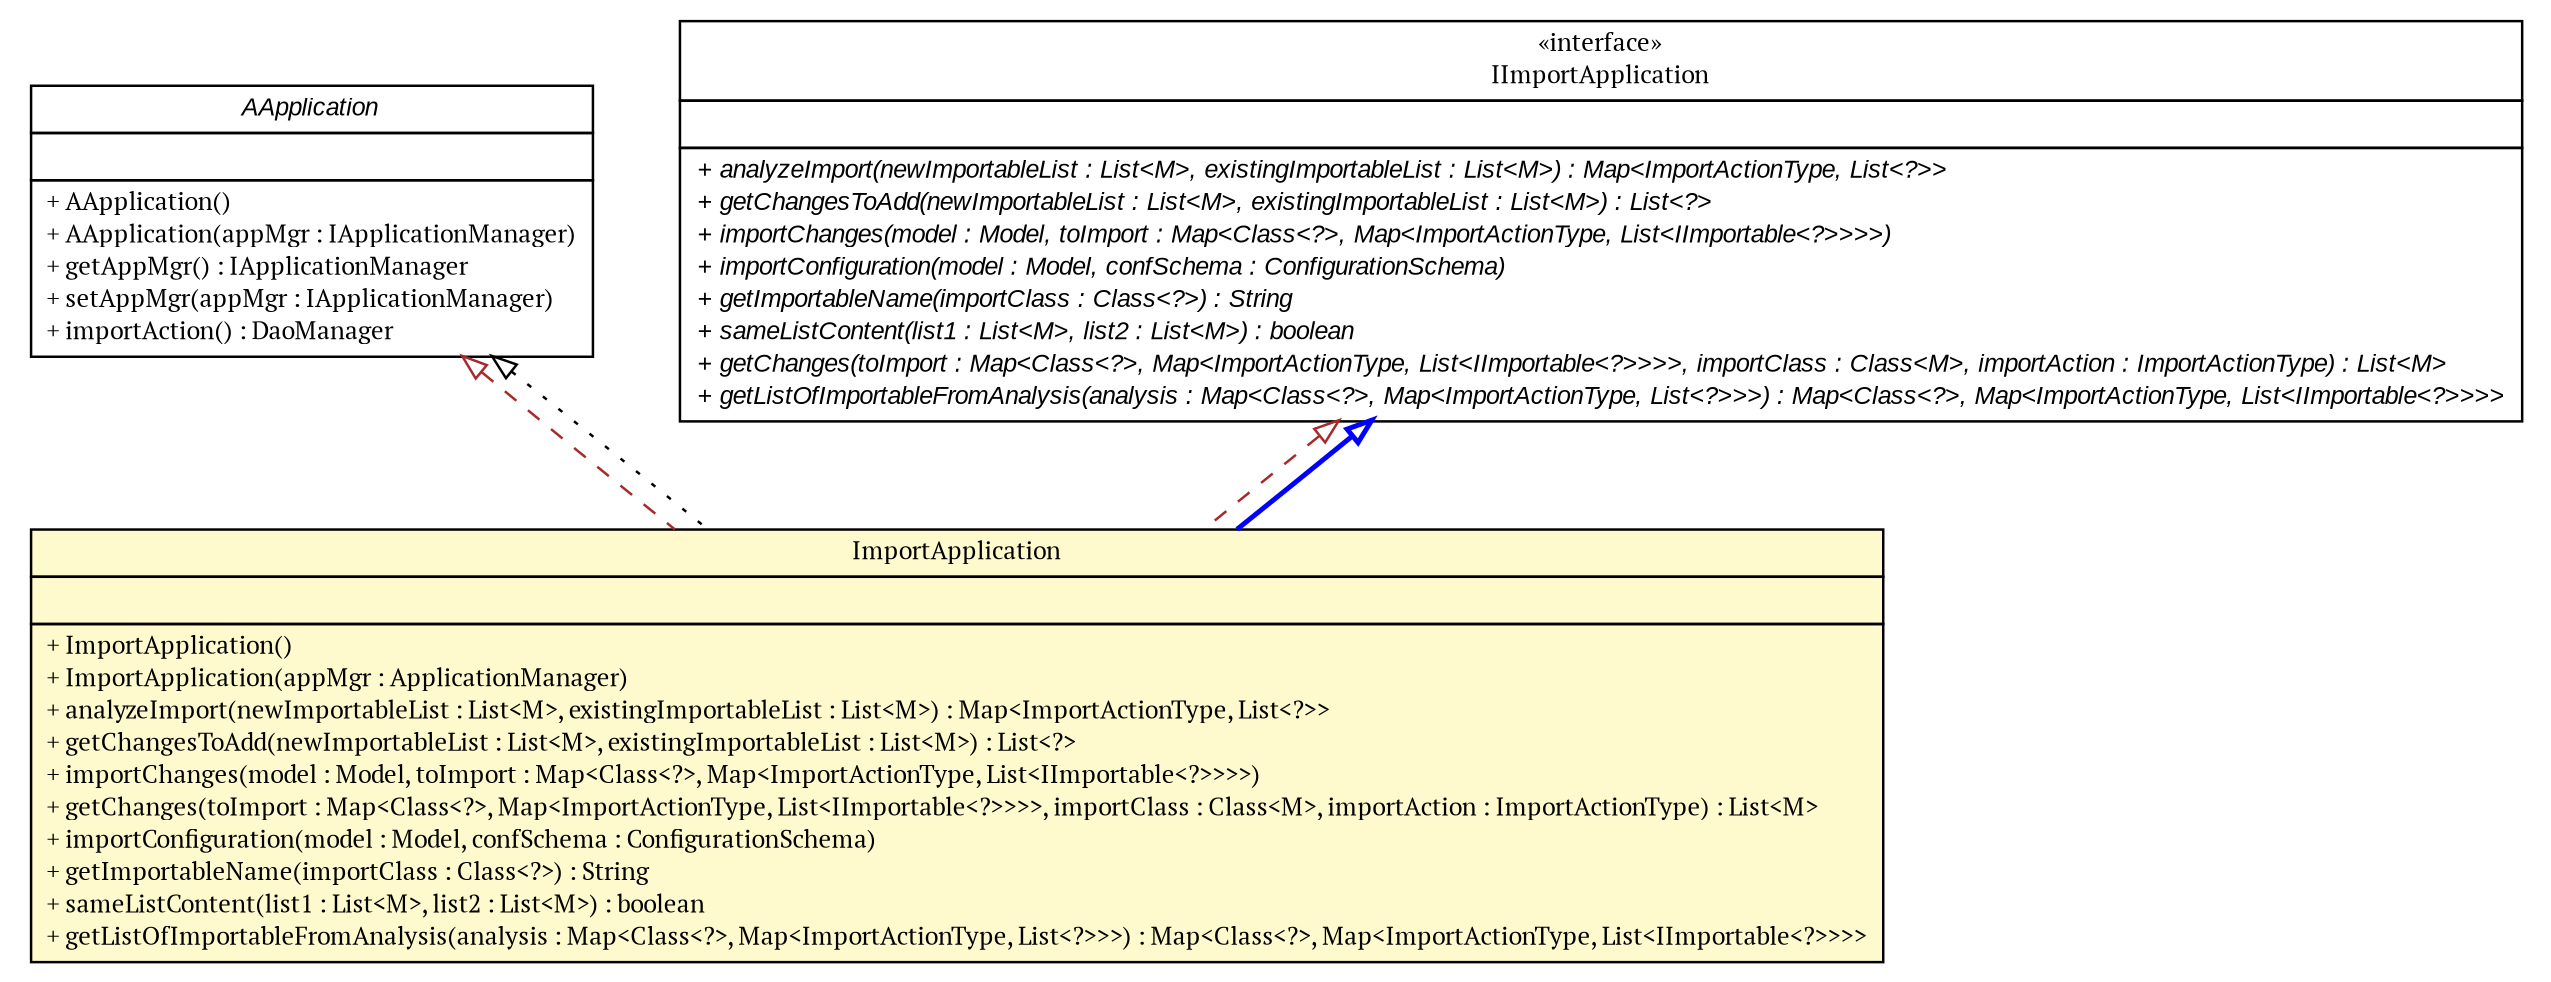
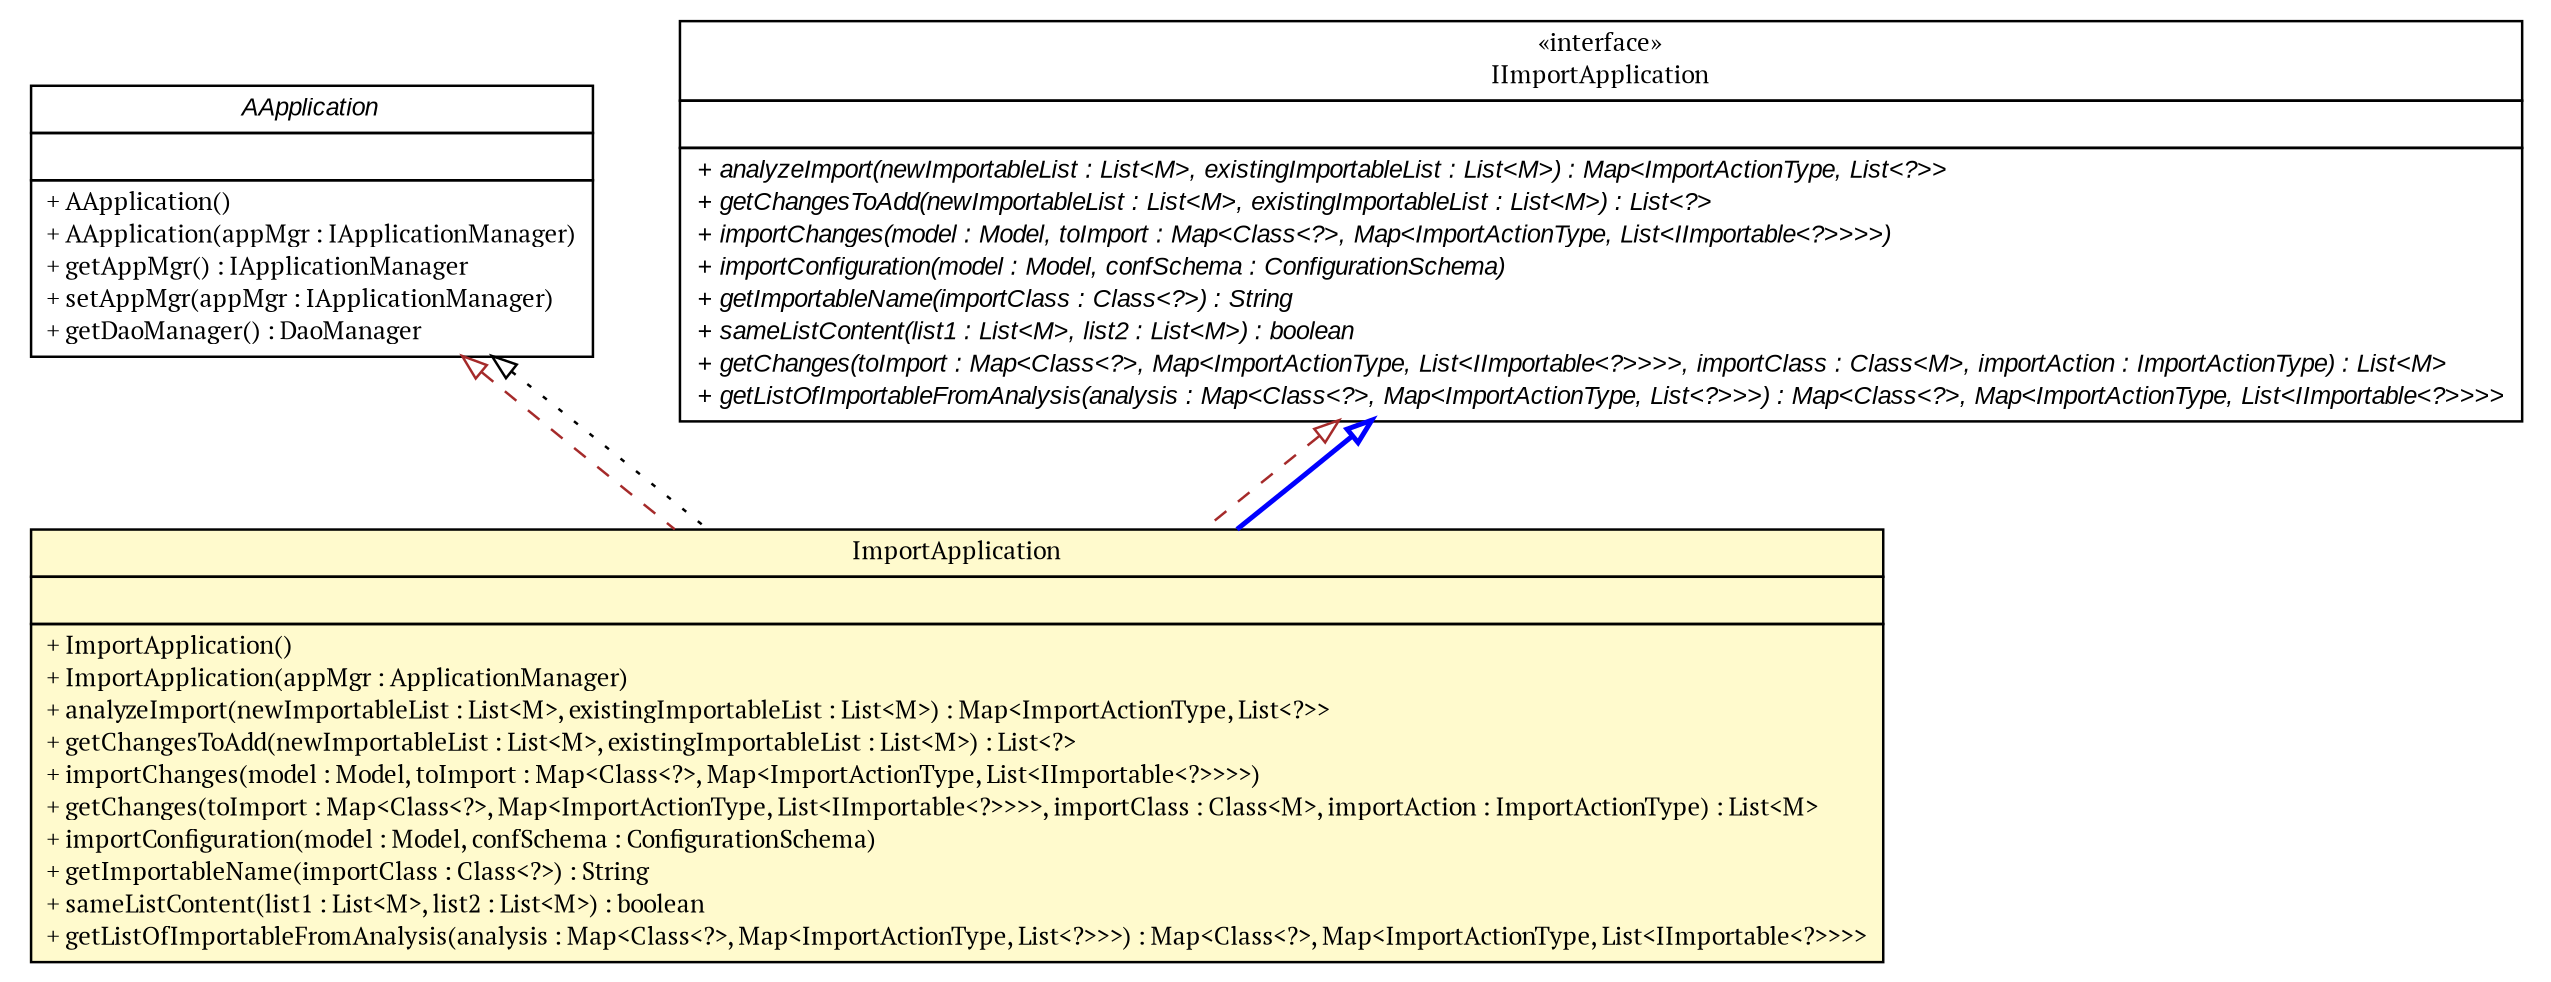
node "AApplication": text "+ importAction() : DaoManager" -> "+ getDaoManager() : DaoManager"
